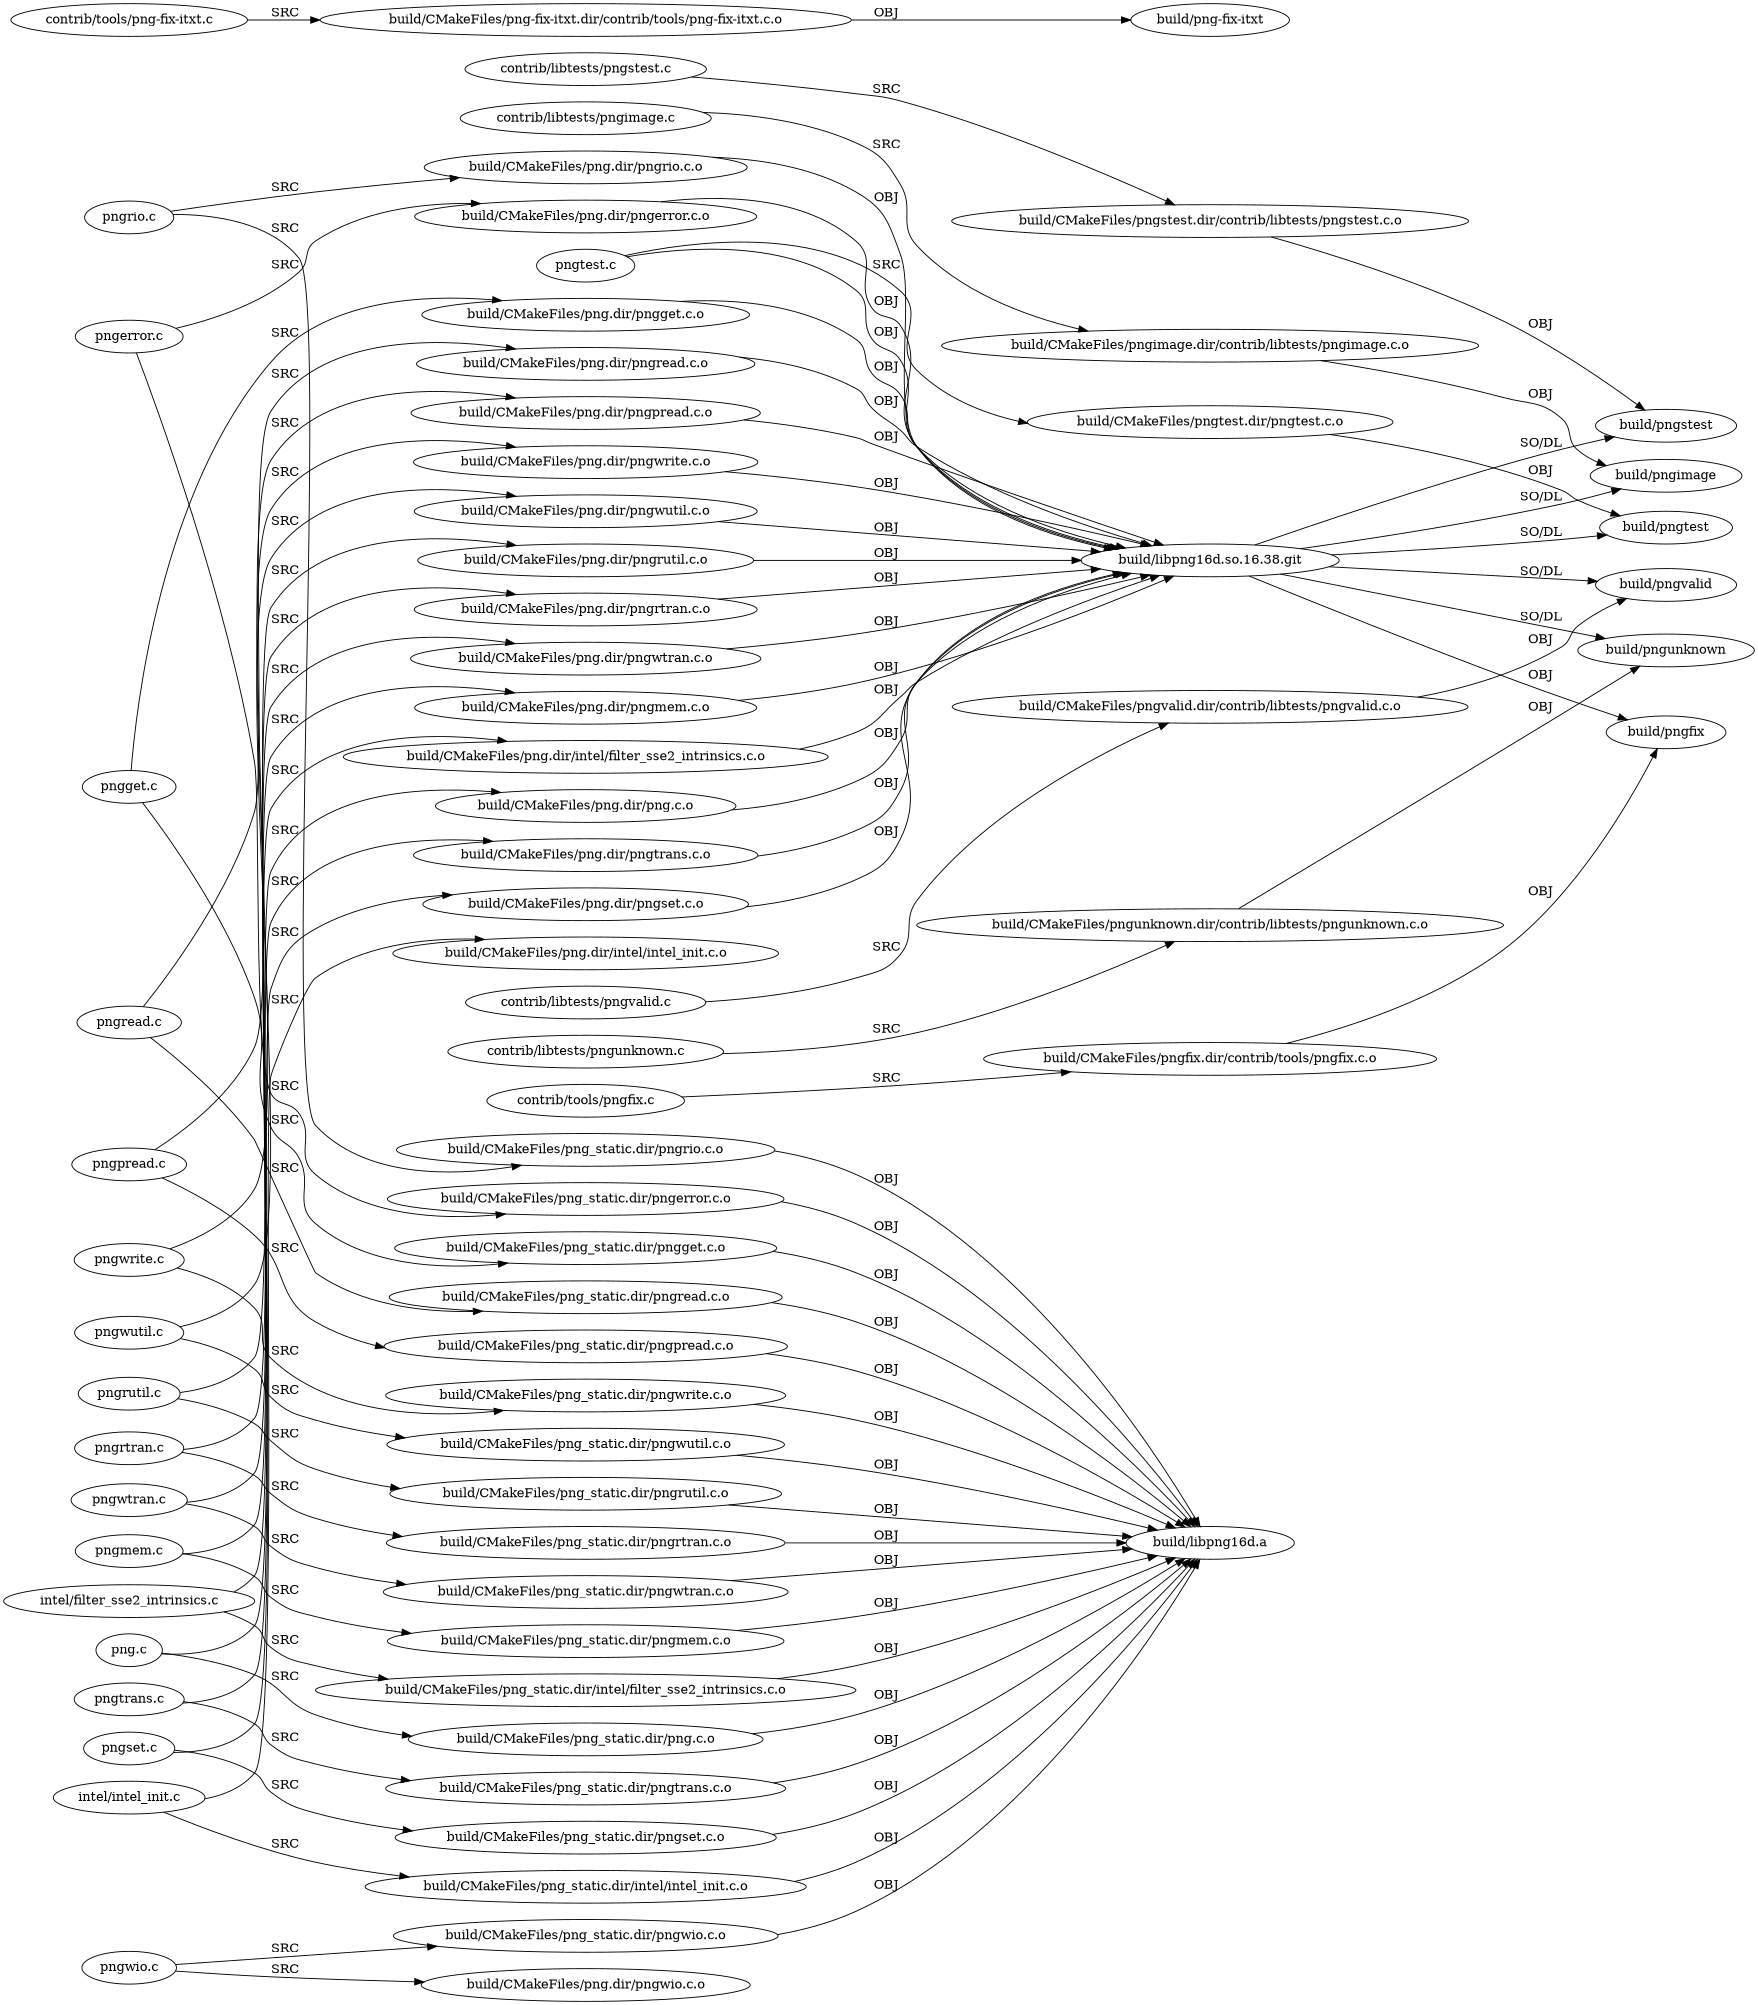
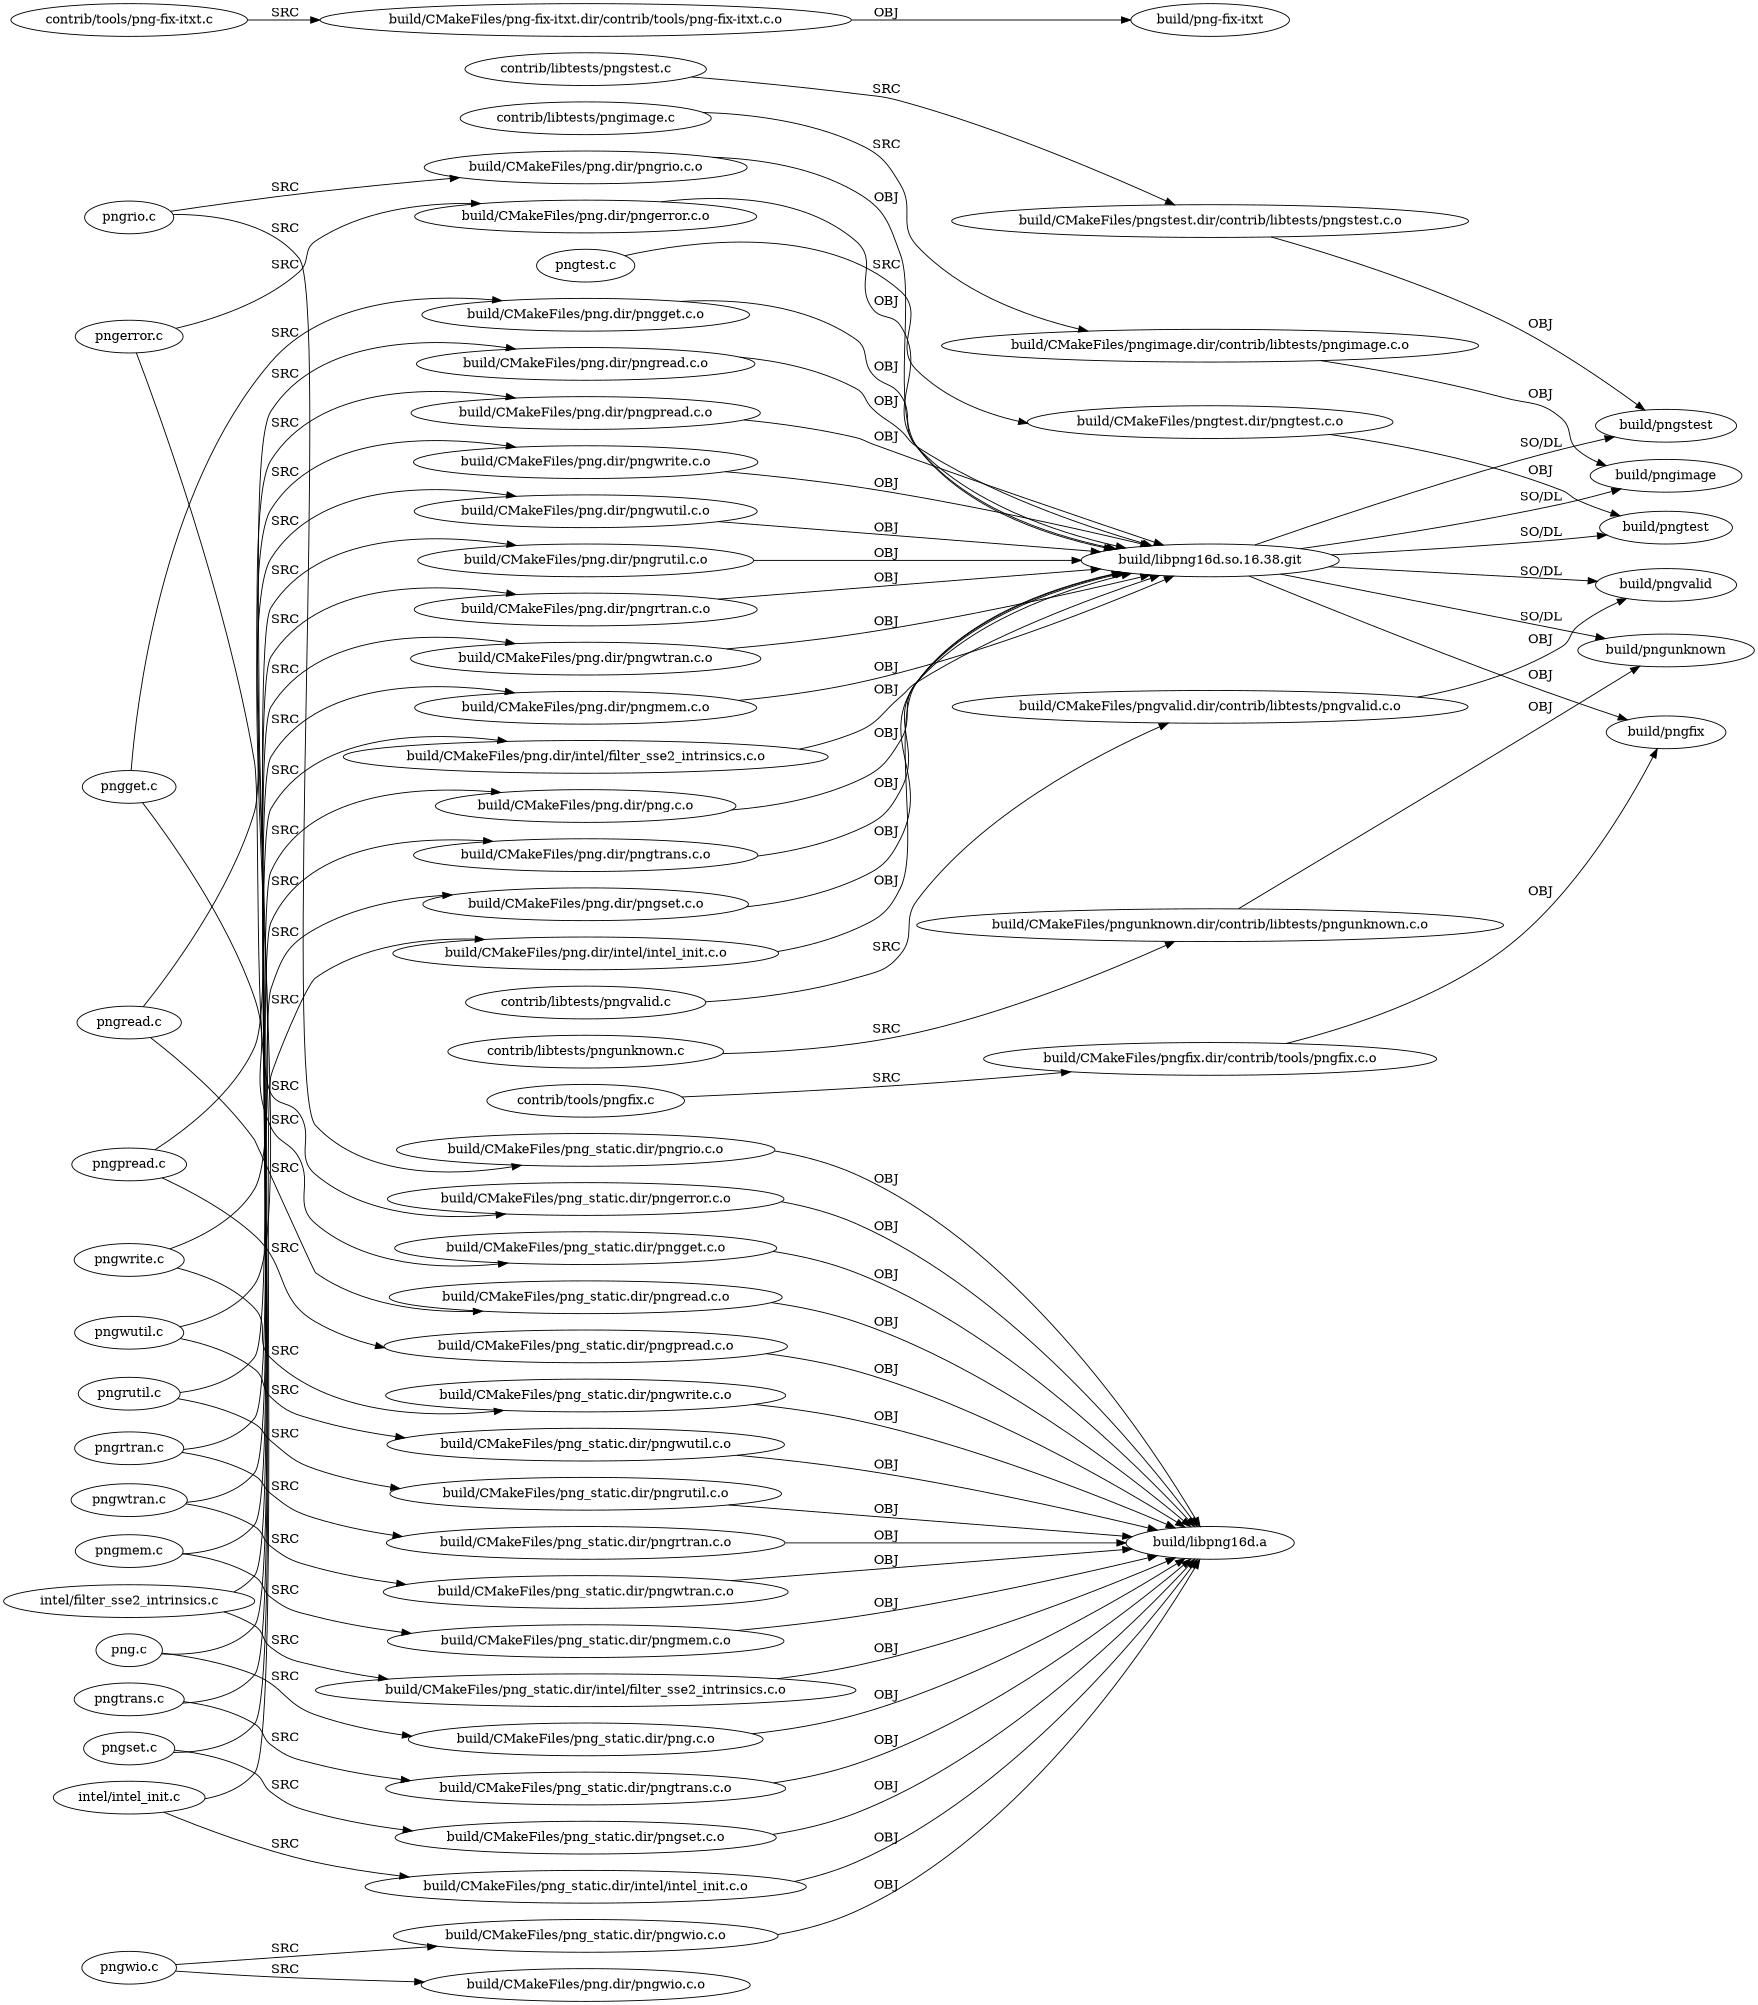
edge "pngtest.c" -> "build/libpng16d.so.16.38.git": now "build/CMakeFiles/png.dir/intel/intel_init.c.o" -> "build/libpng16d.so.16.38.git"
